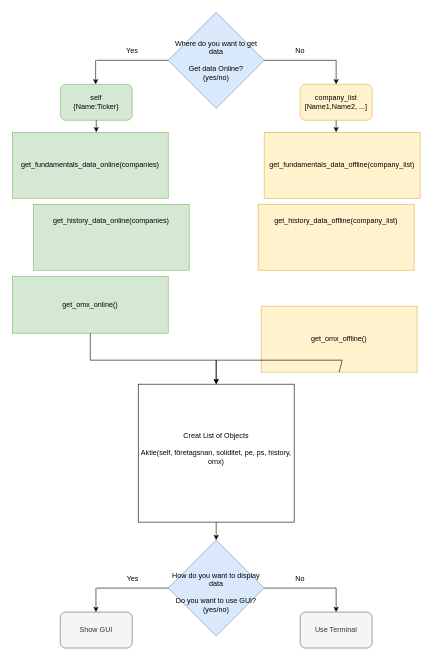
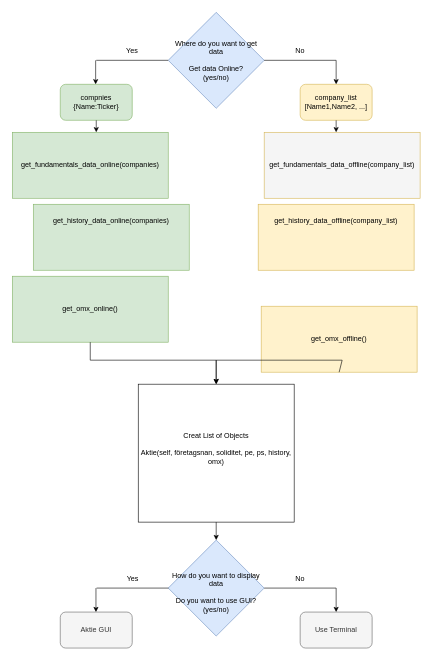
node "self {Name:Ticker}": label "self {Name:Ticker}" -> "compnies {Name:Ticker}"
node "get_fundamentals_data_offline(company_list)": fillcolor #fff2cc -> #f5f5f5
node "get_omx_online()": size 156x57 -> 156x66
node "Show GUI": label "Show GUI" -> "Aktie GUI"
